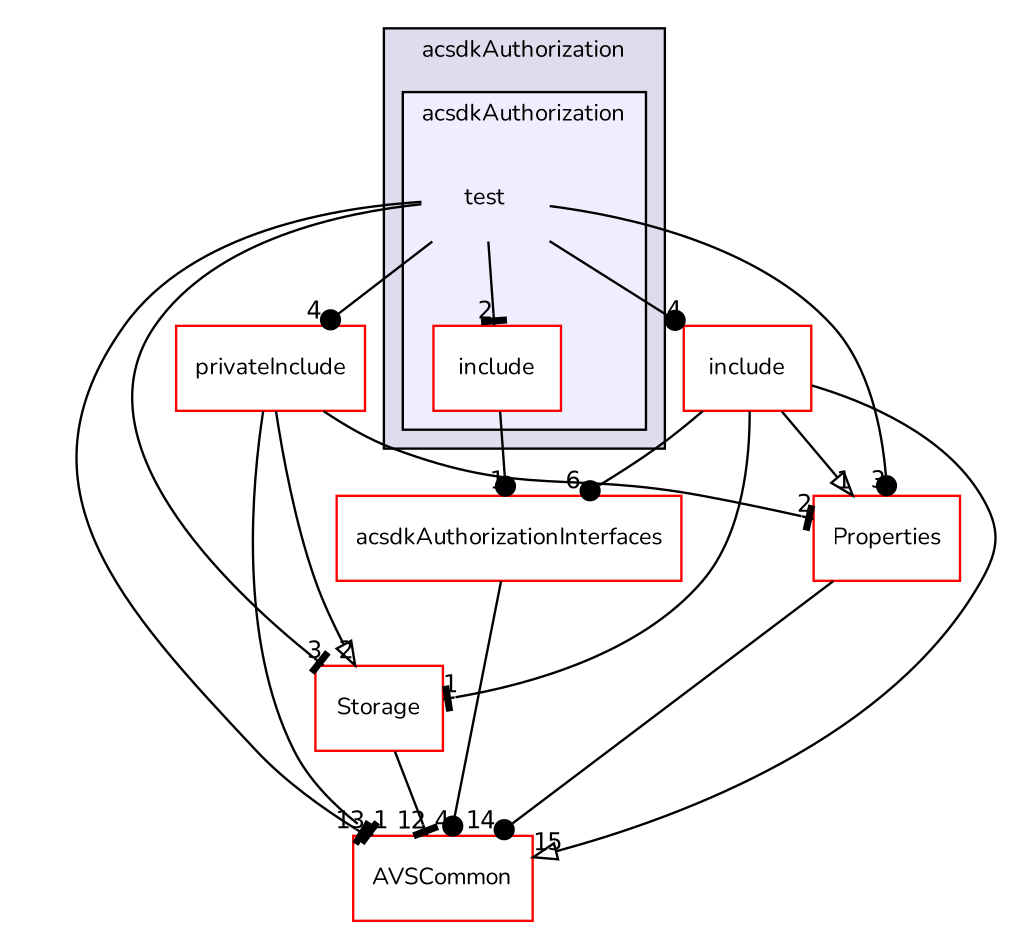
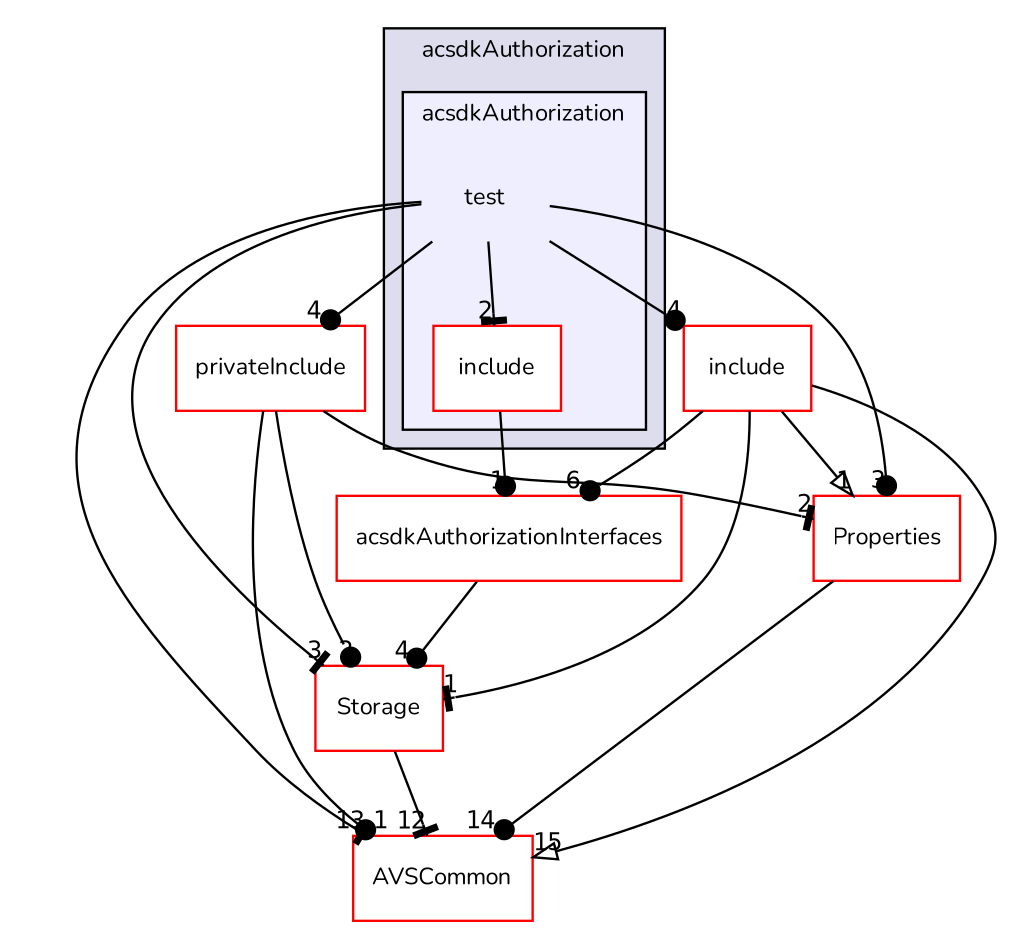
edge "privateInclude" -> "Storage": arrowhead onormal -> dot
edge "privateInclude" -> "AVSCommon": arrowhead tee -> dot
edge "acsdkAuthorizationInterfaces" -> "AVSCommon": now "acsdkAuthorizationInterfaces" -> "Storage"
